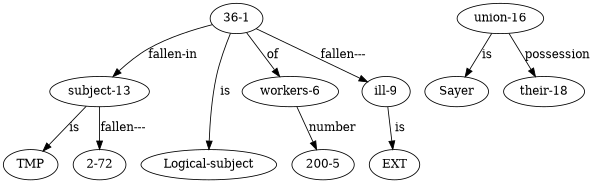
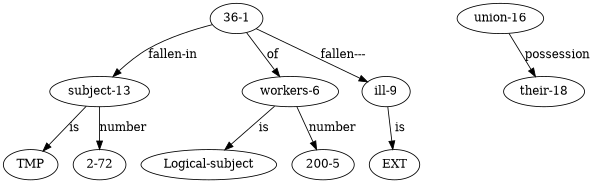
edge "36-1" -> "Logical-subject": now "workers-6" -> "Logical-subject"
node "Sayer": removed
edge "subject-13" -> "2-72": label "fallen---" -> "number"
